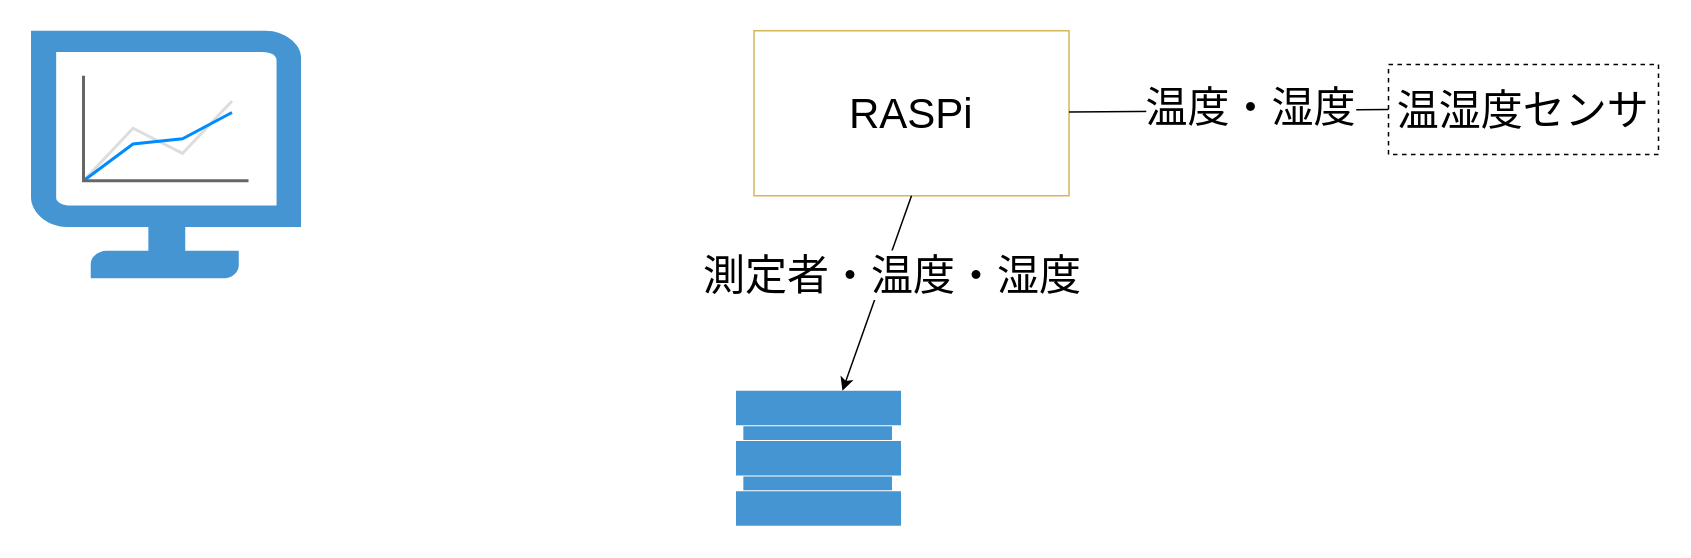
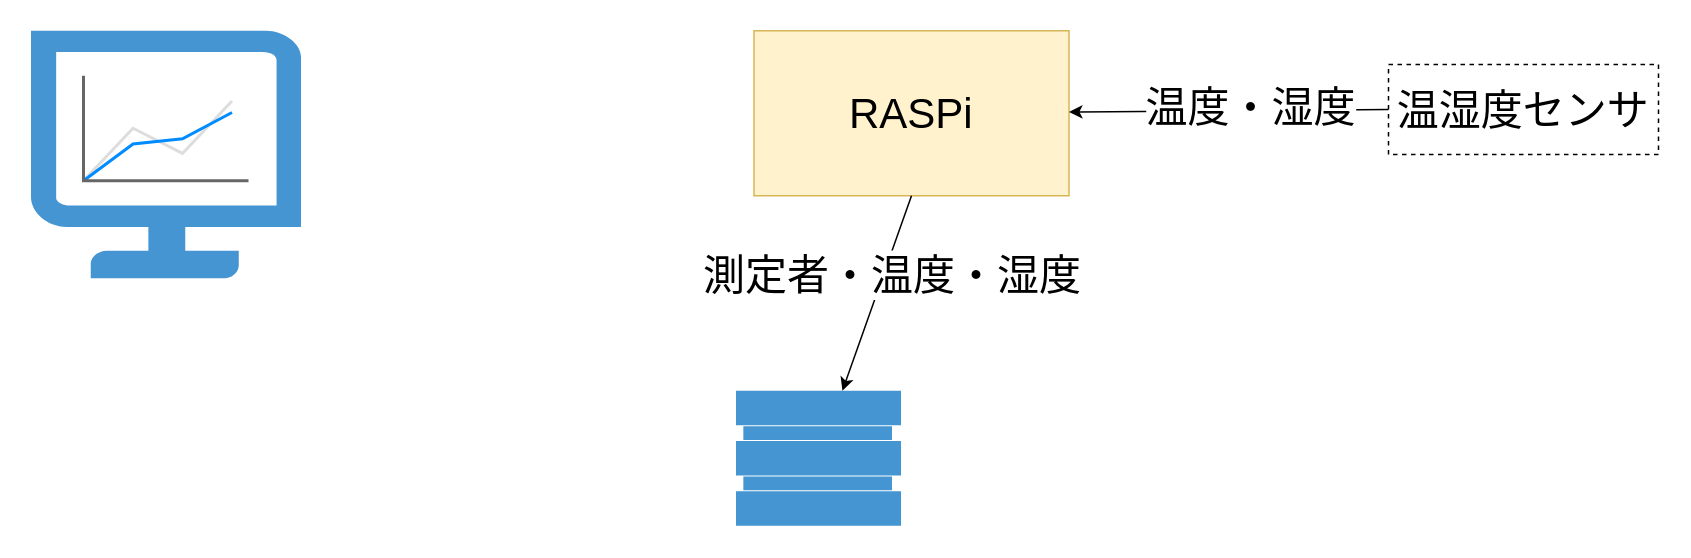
edge "温湿度センサ" -- "RASPi": arrowhead none -> classic
node "RASPi": fillcolor #ffffff -> #fff2cc
